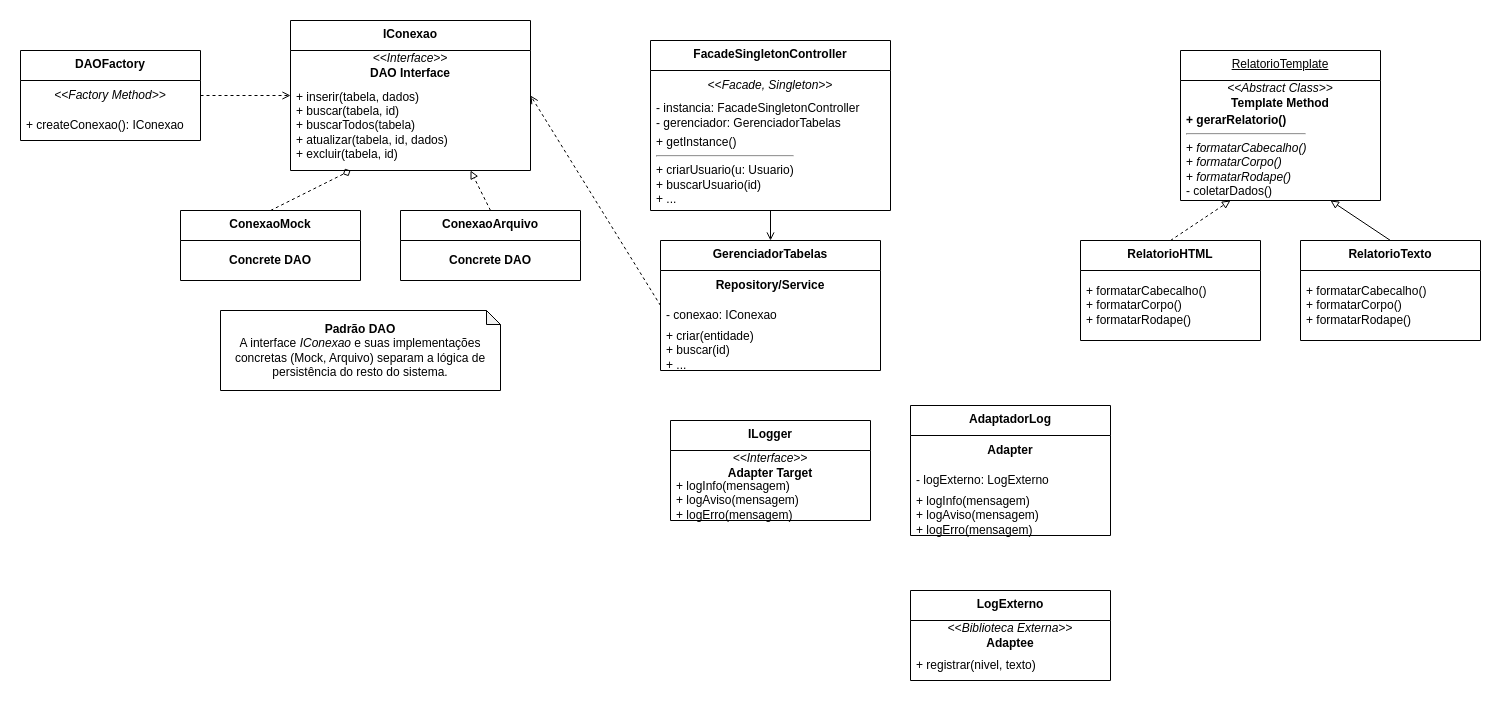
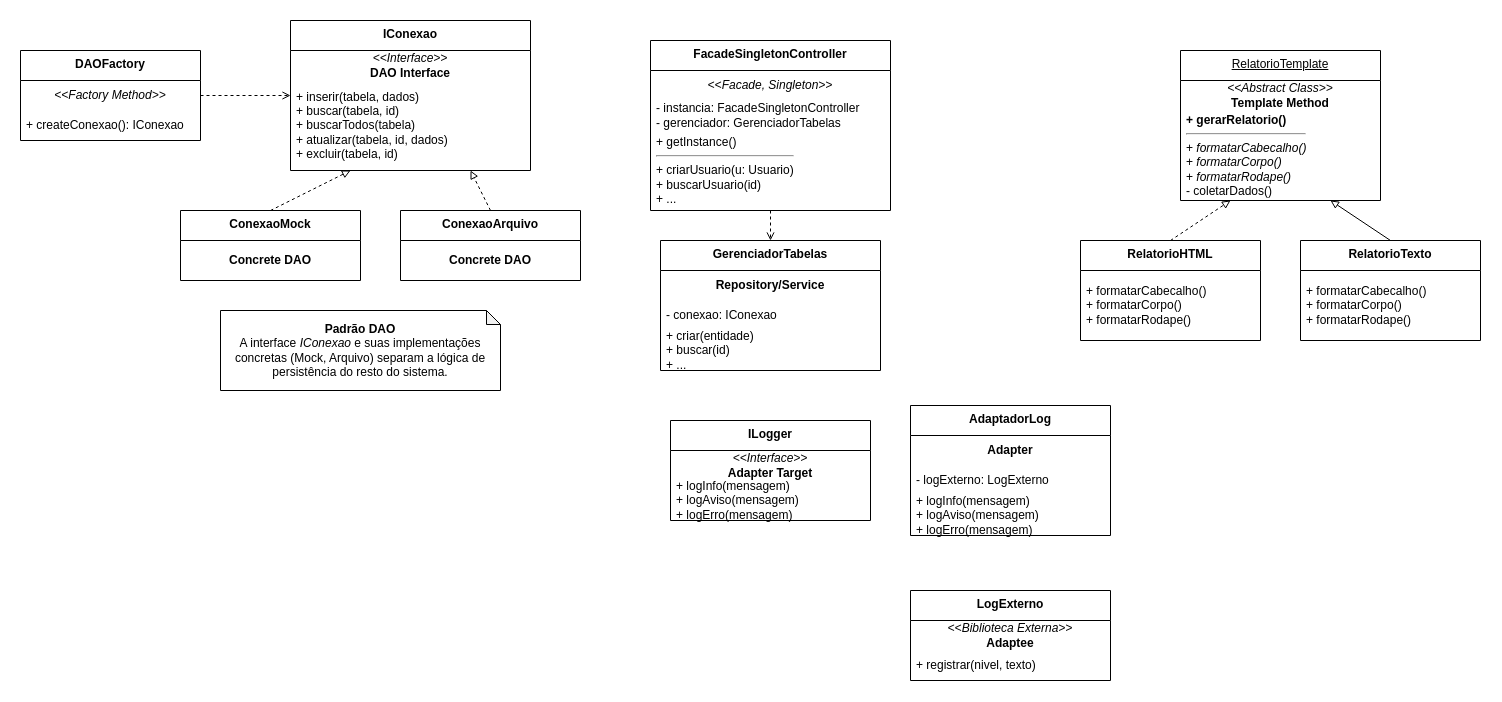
edge "ConexaoMock" -> "IConexao": arrowhead diamond -> block
edge "GerenciadorTabelas" -> "IConexao": removed
edge "FacadeSingletonController" -> "GerenciadorTabelas": style solid -> dashed
